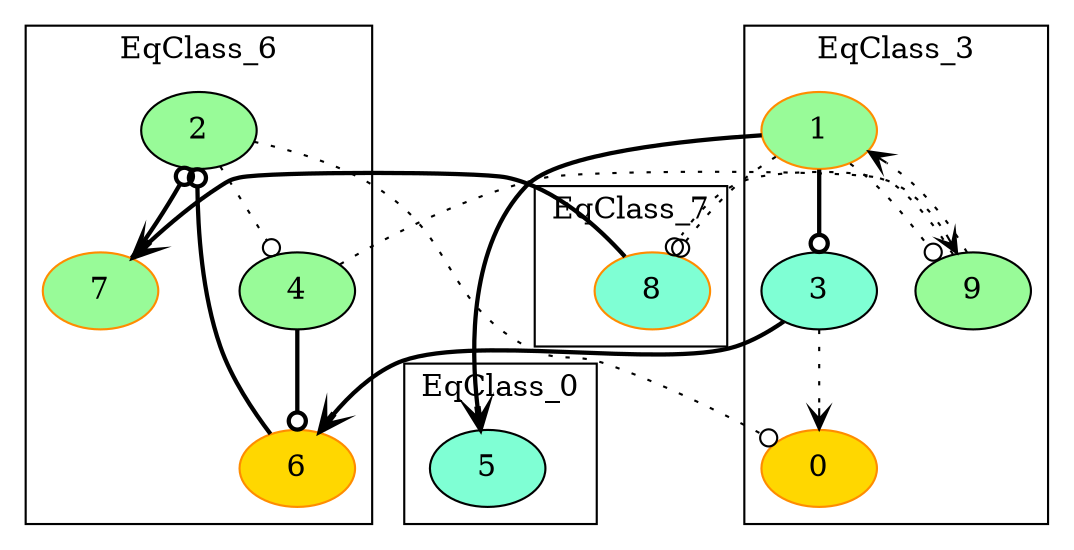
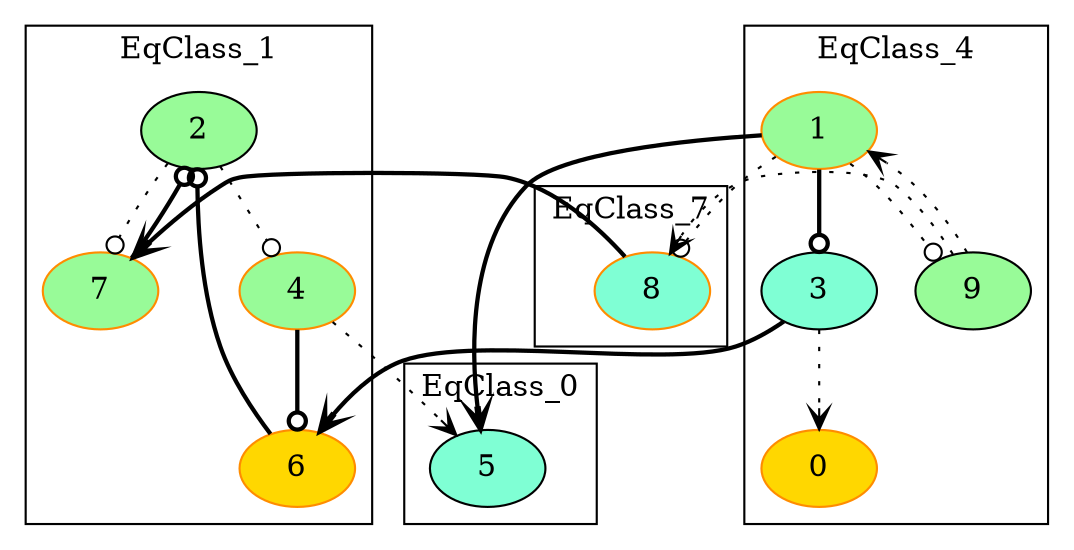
cluster "EqClass_6": label "EqClass_6" -> "EqClass_1"
cluster "EqClass_3": label "EqClass_3" -> "EqClass_4"
edge "4" -> "9": now "4" -> "5"
edge "9" -> "8": arrowhead odot -> vee
node "4": color black -> darkorange
edge "2" -> "0": now "2" -> "7"
